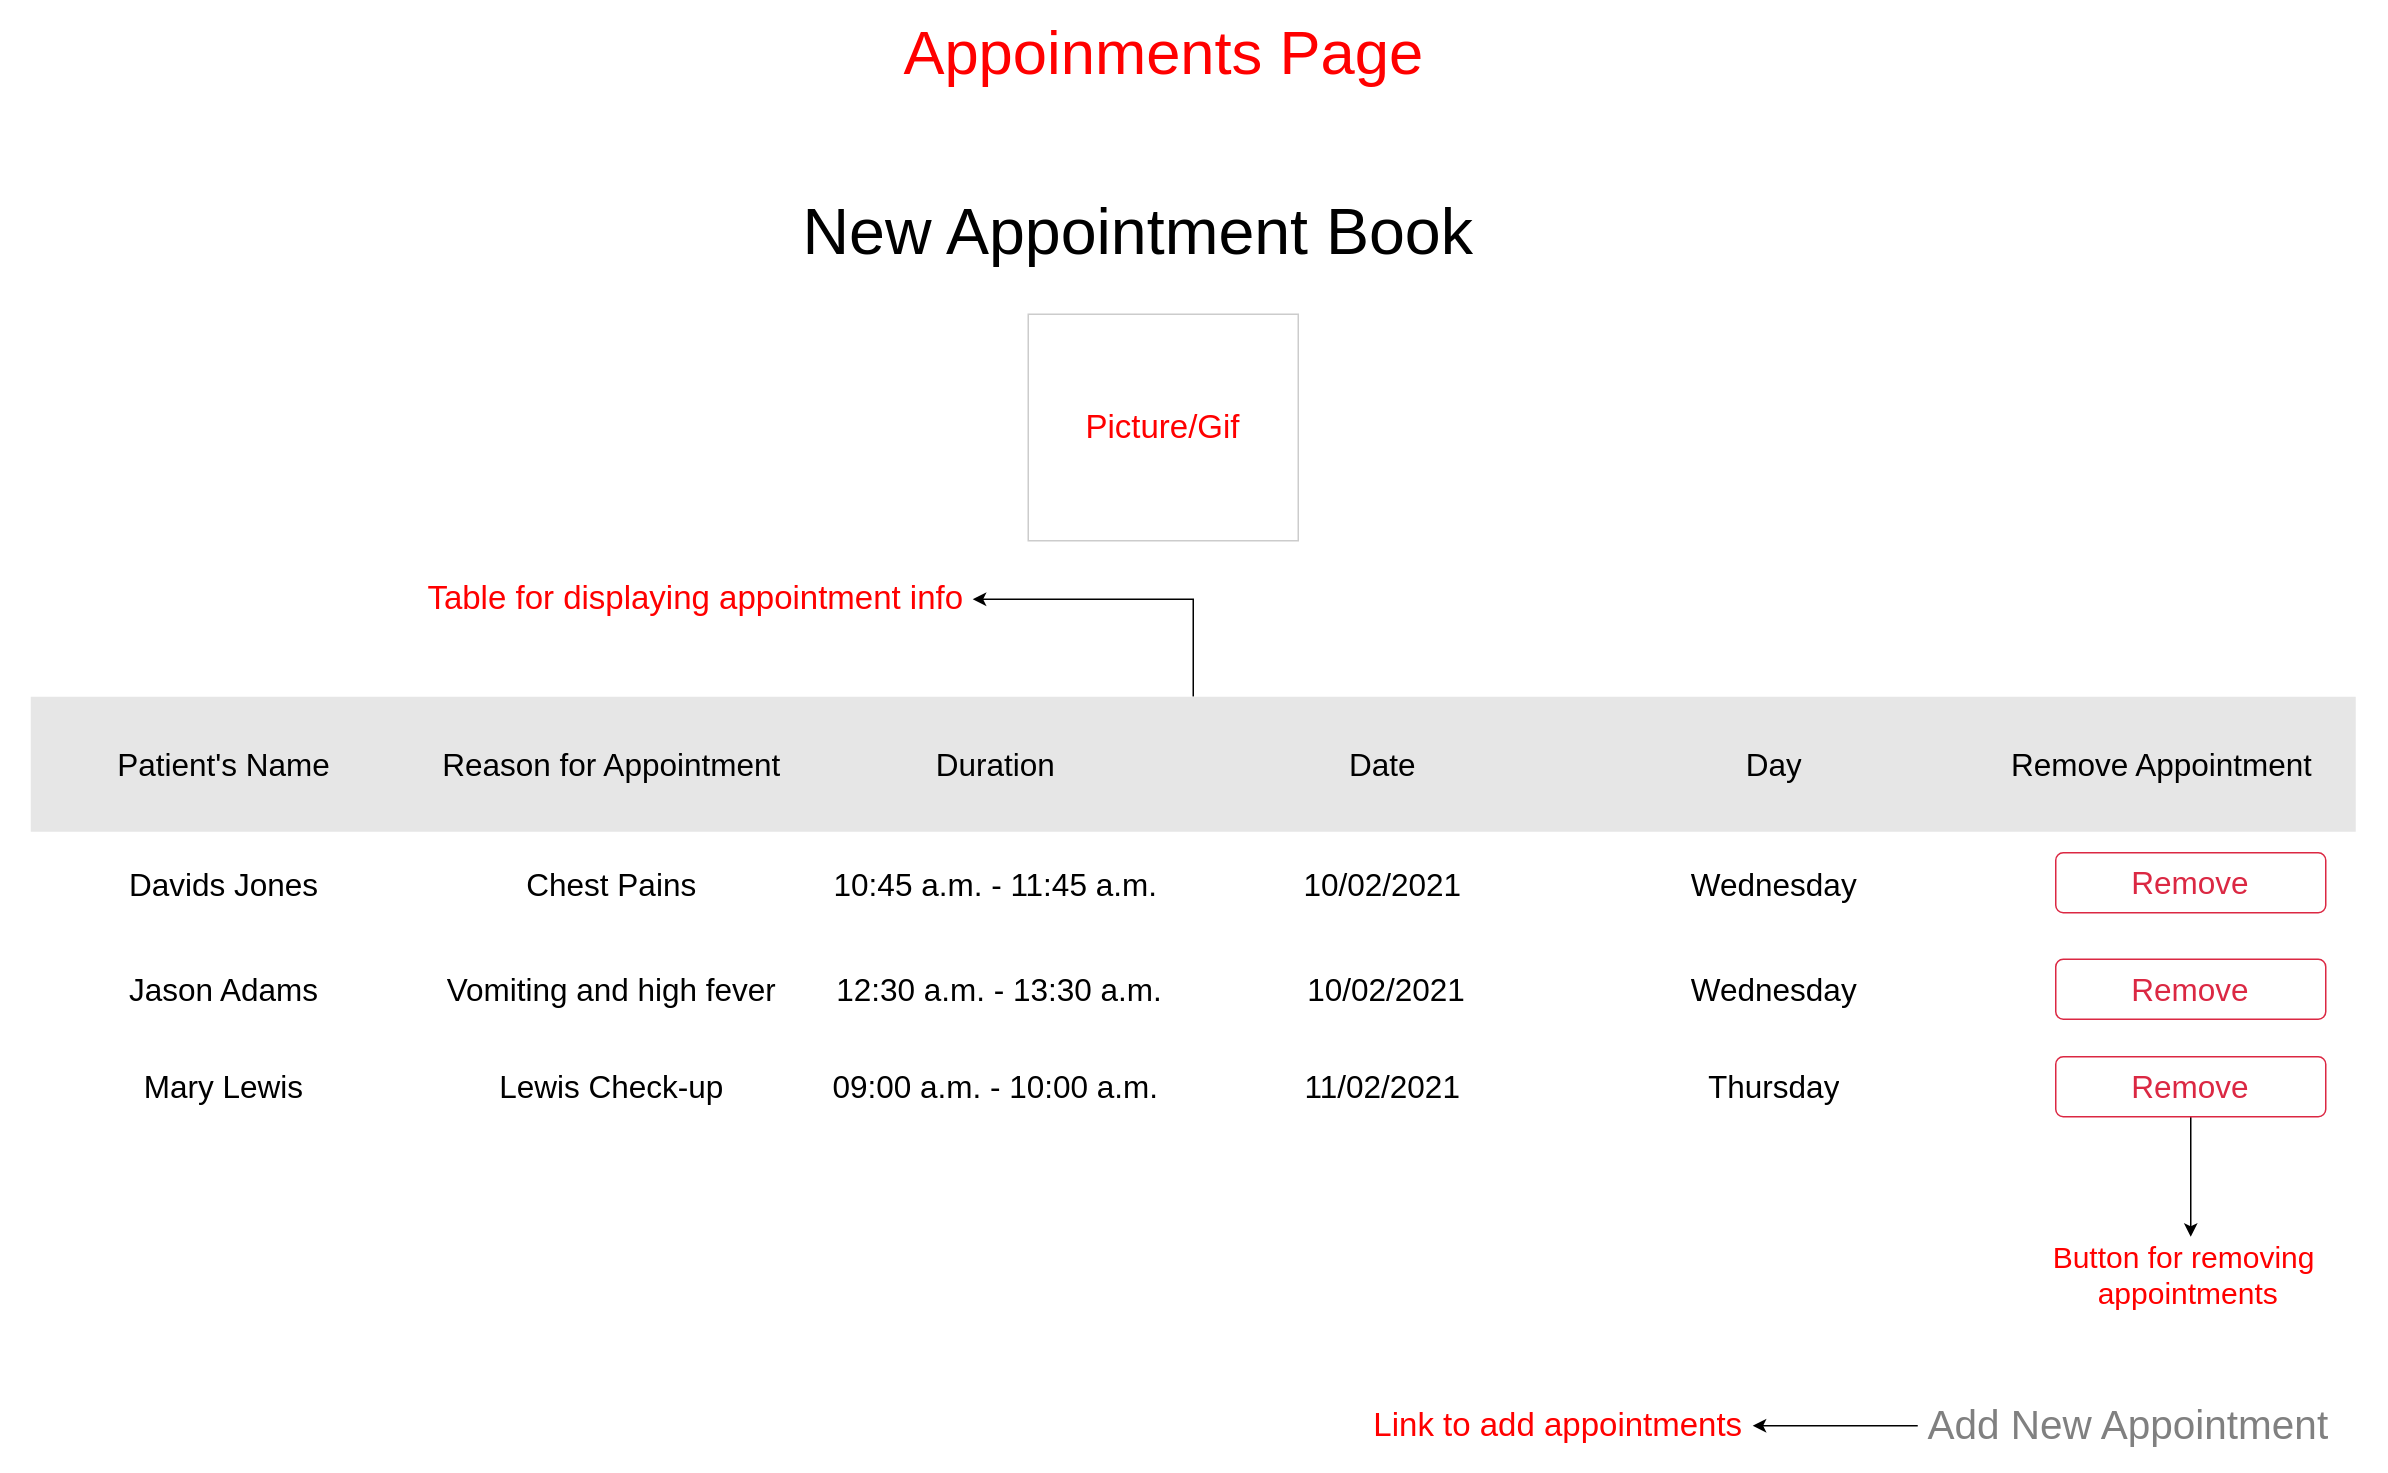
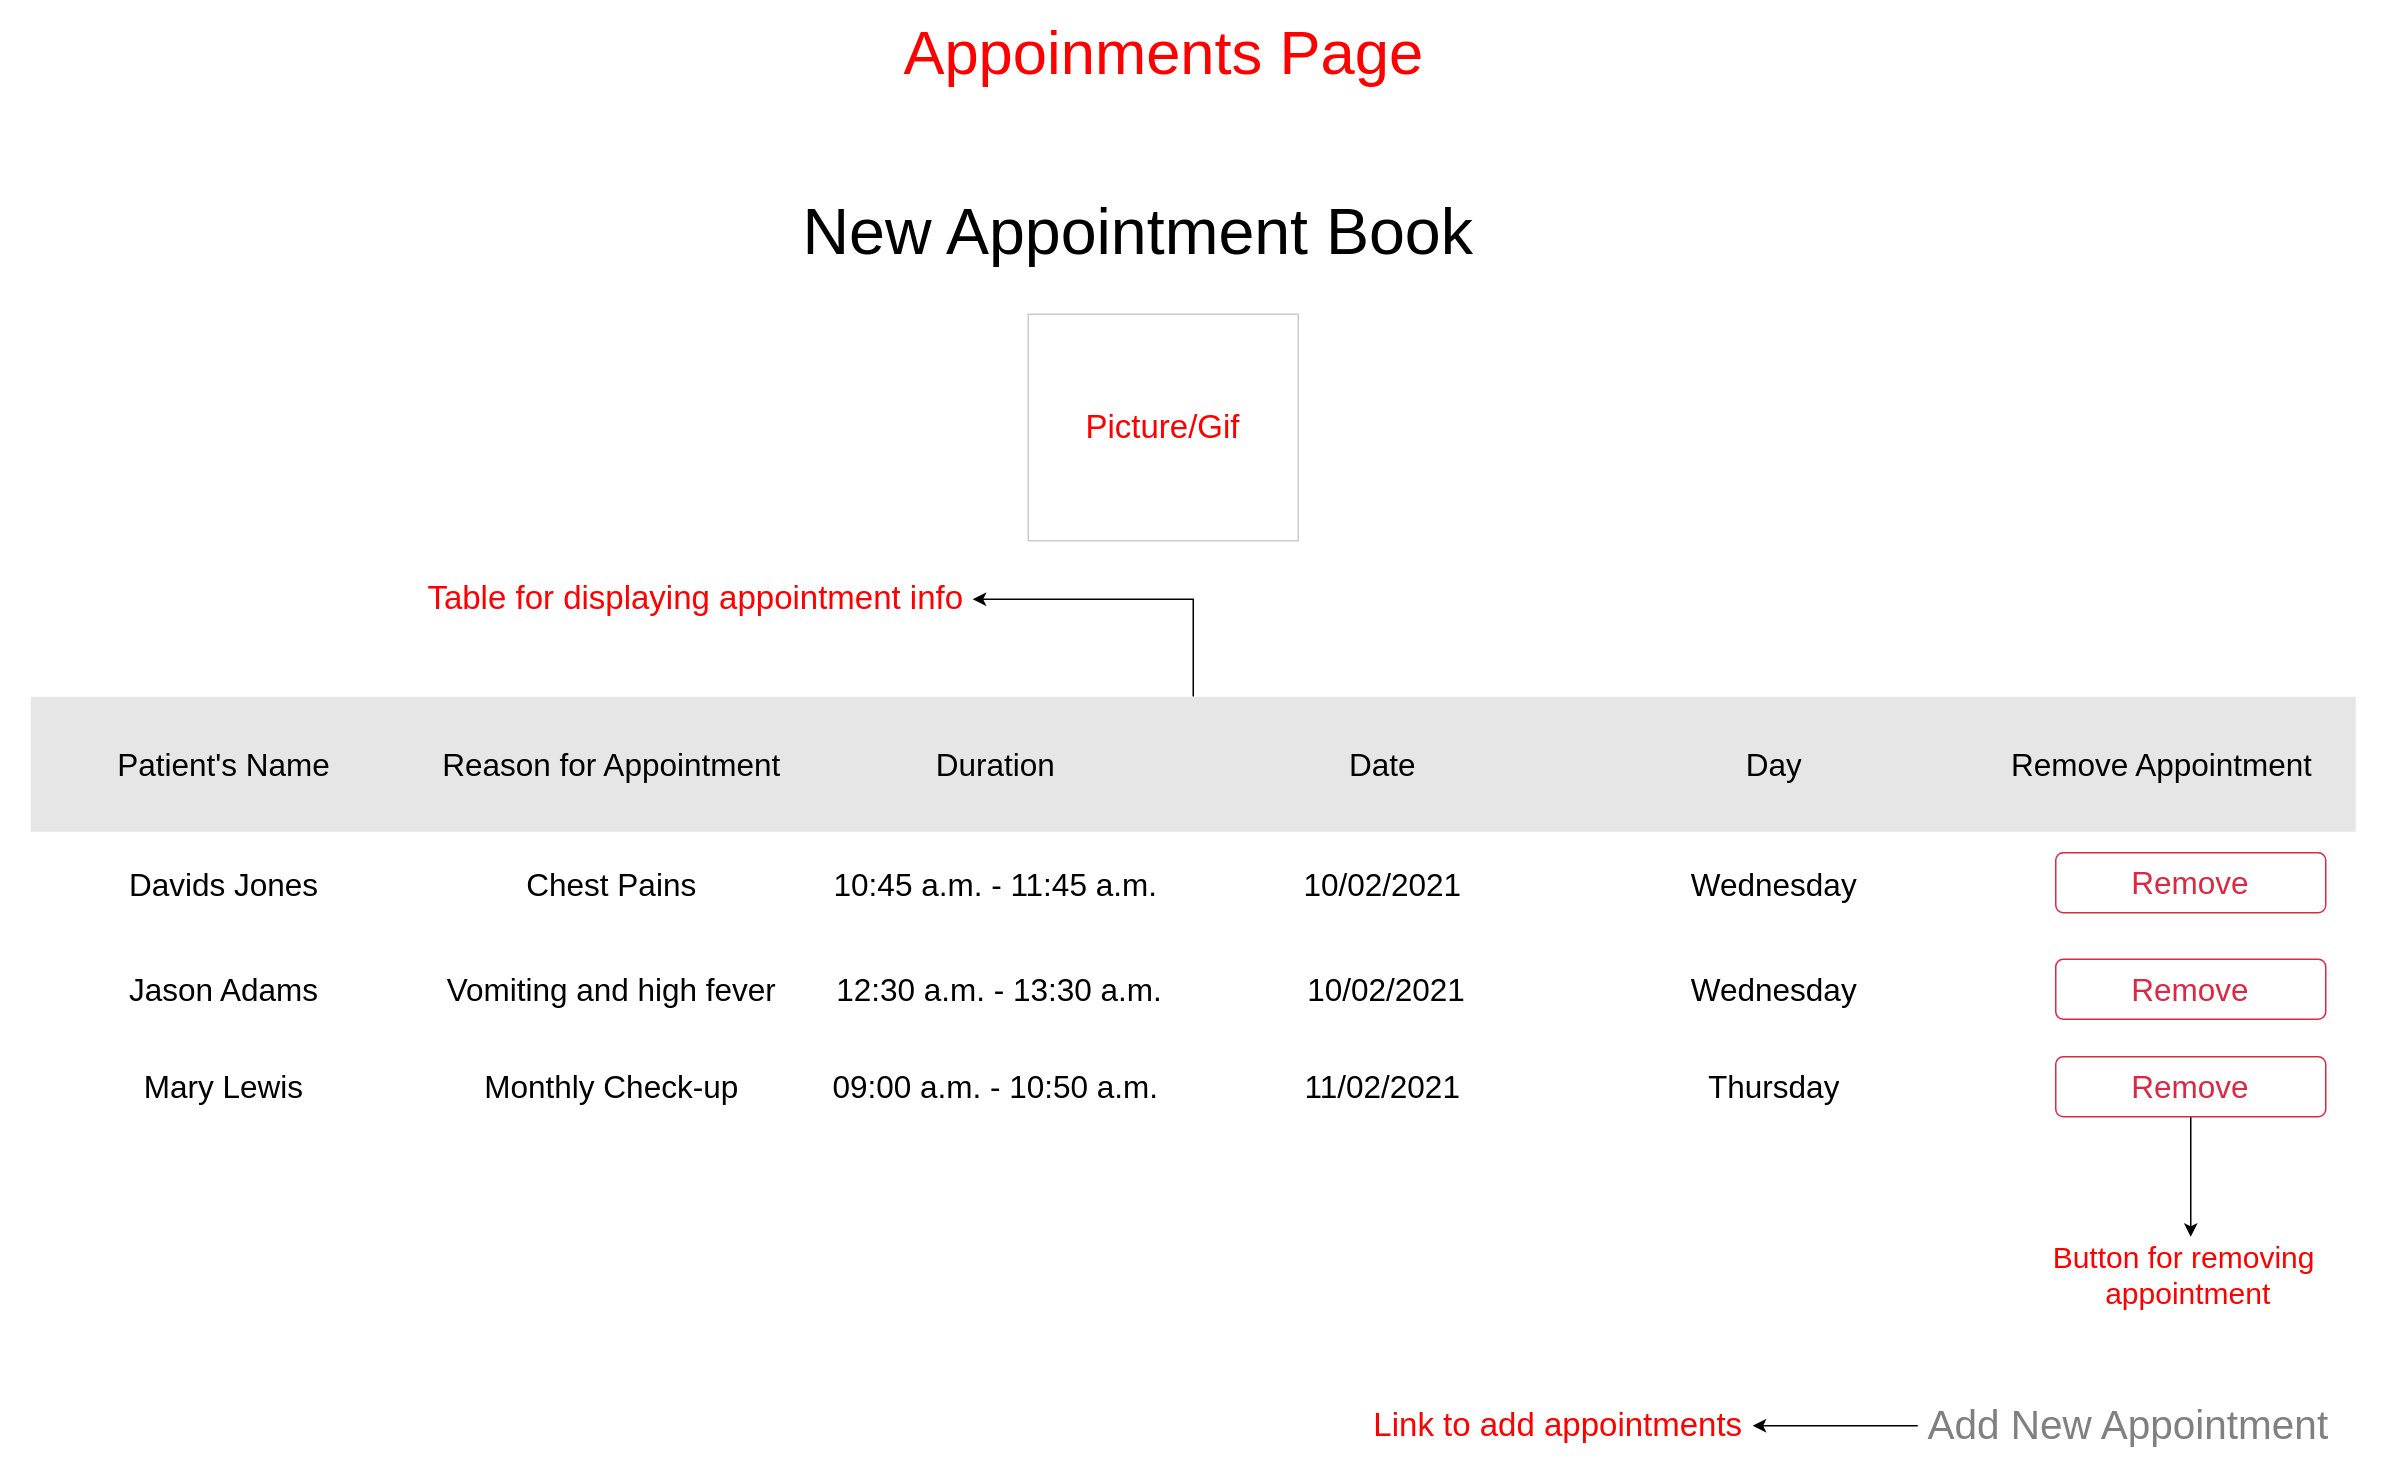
node "Lewis Check-up": label "Lewis Check-up" -> "Monthly Check-up"
node "09:00 a.m. - 10:00 a.m.": label "09:00 a.m. - 10:00 a.m." -> "09:00 a.m. - 10:50 a.m."
node "Button for removing appointments": label "Button for removing appointments" -> "Button for removing appointment"
